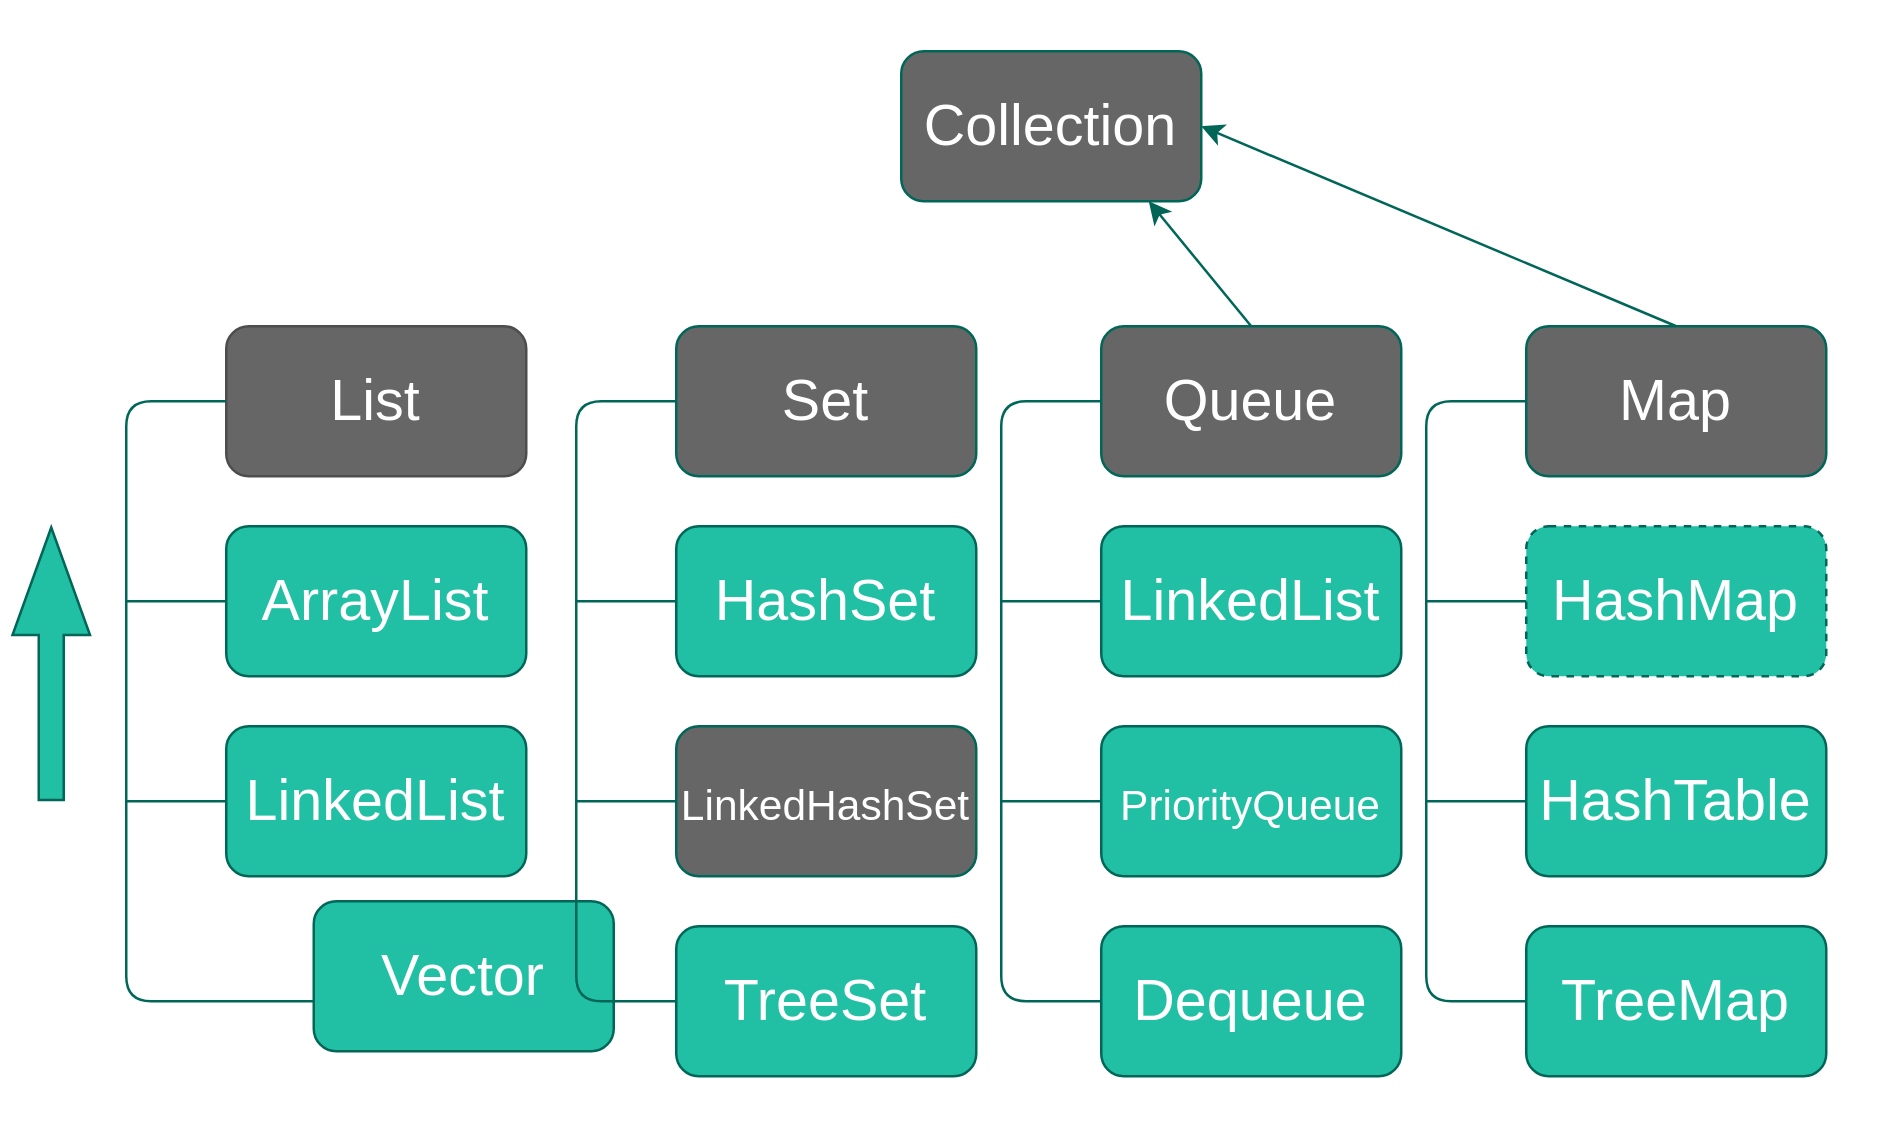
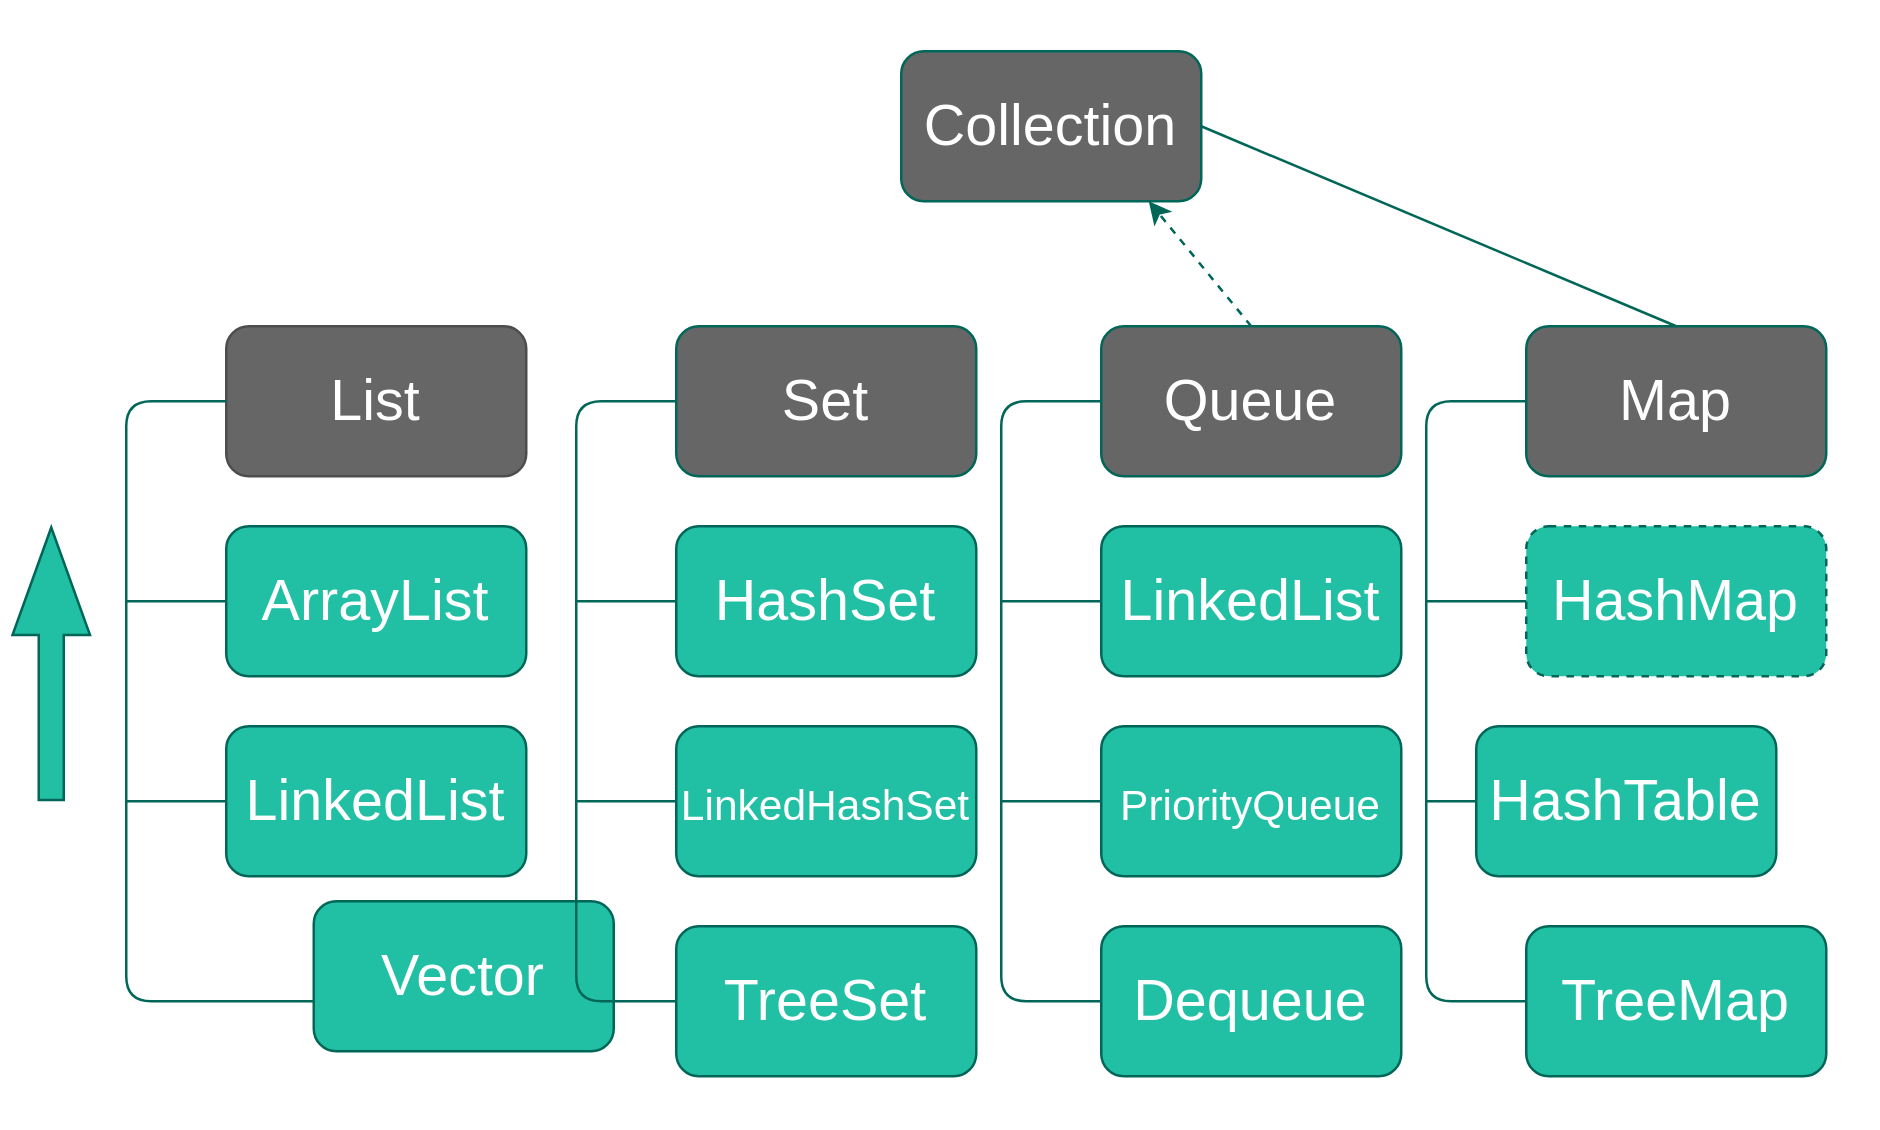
edge "Map" -> "Collection": arrowhead classic -> none
edge "Queue" -> "Collection": style solid -> dashed
node "LinkedHashSet": fillcolor #666666 -> #21c0a5
node "HashTable": moved (1676, 801) -> (1626, 801)
